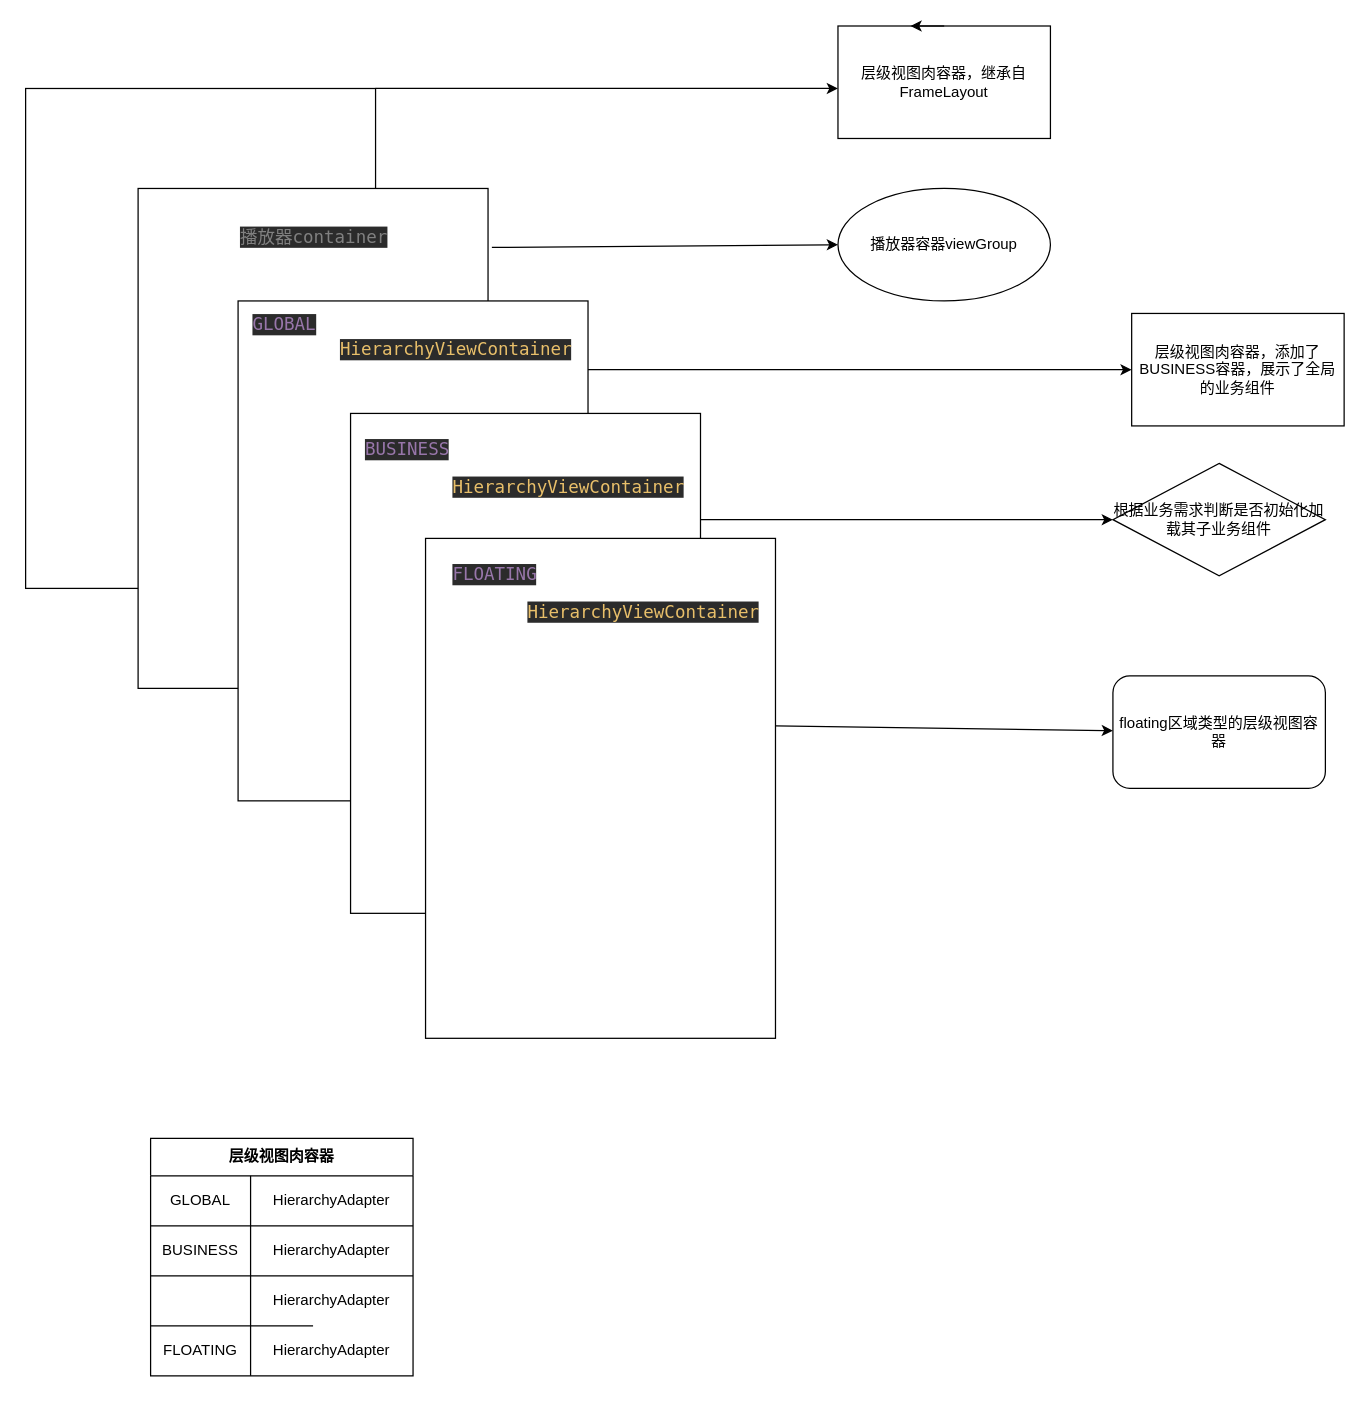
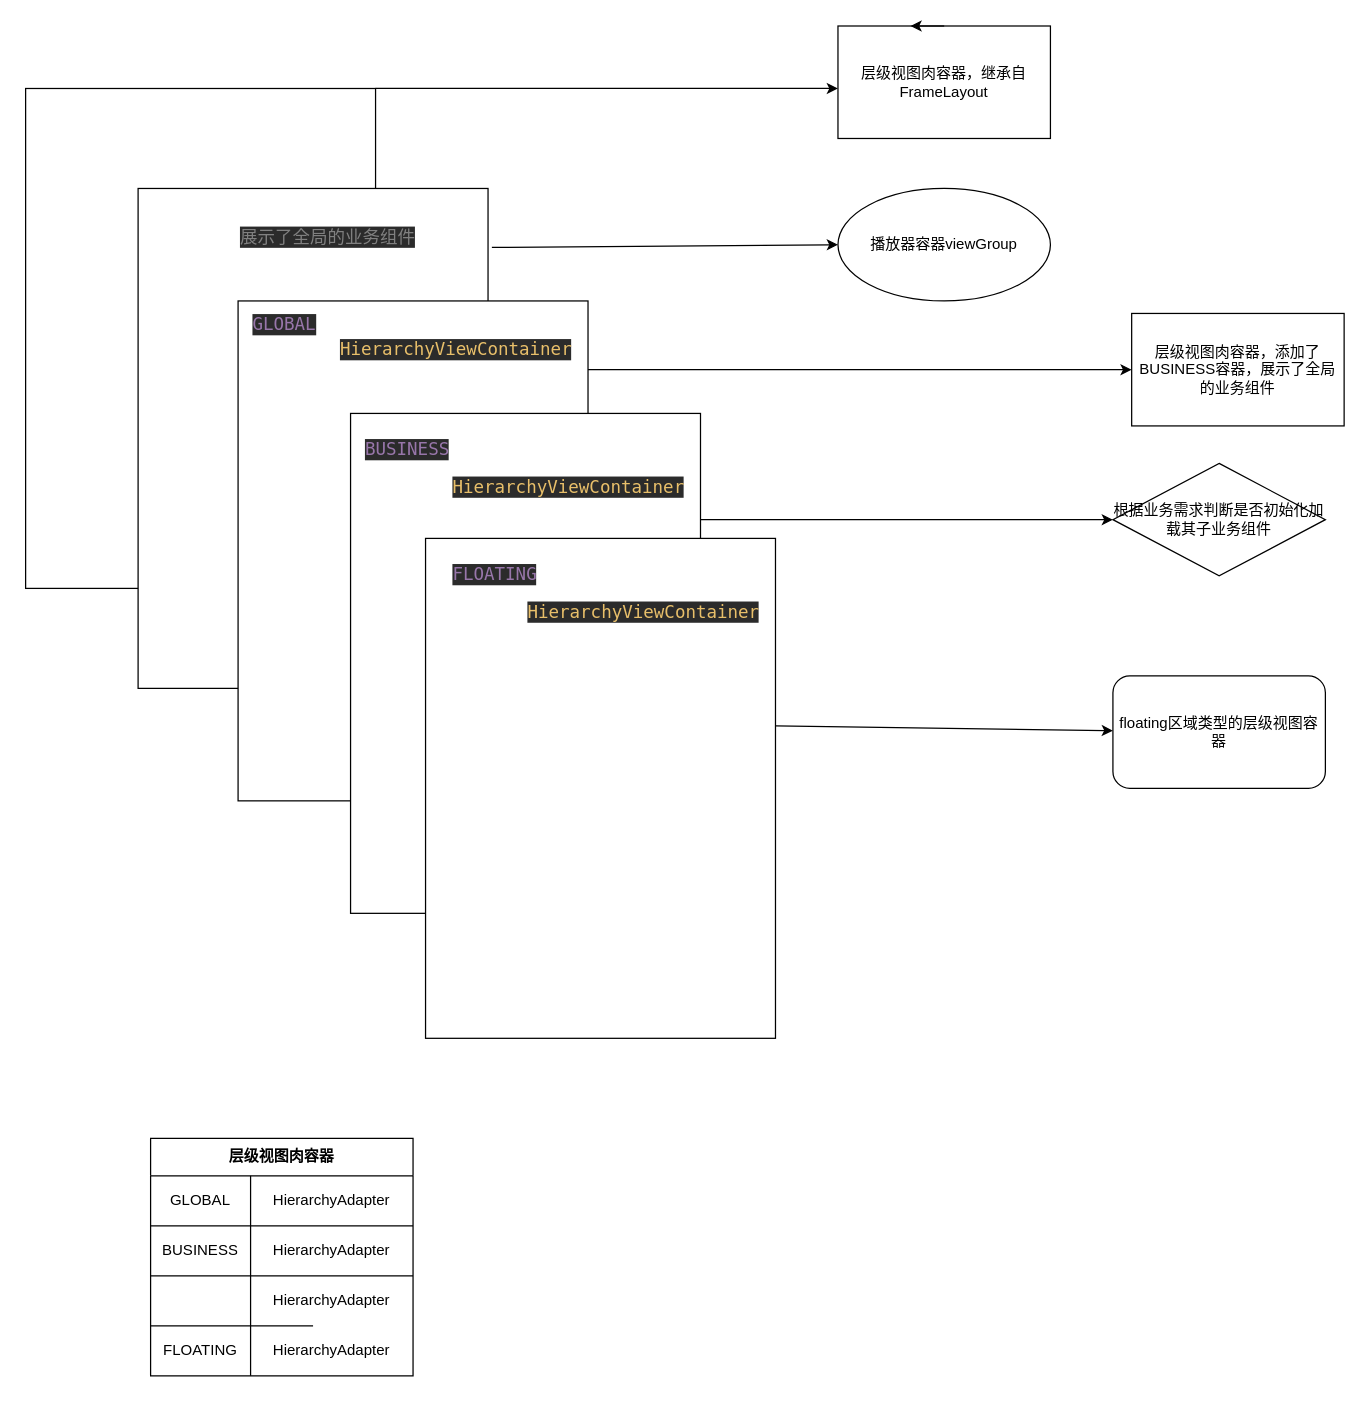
node "播放器container": label "播放器container" -> "展示了全局的业务组件"
